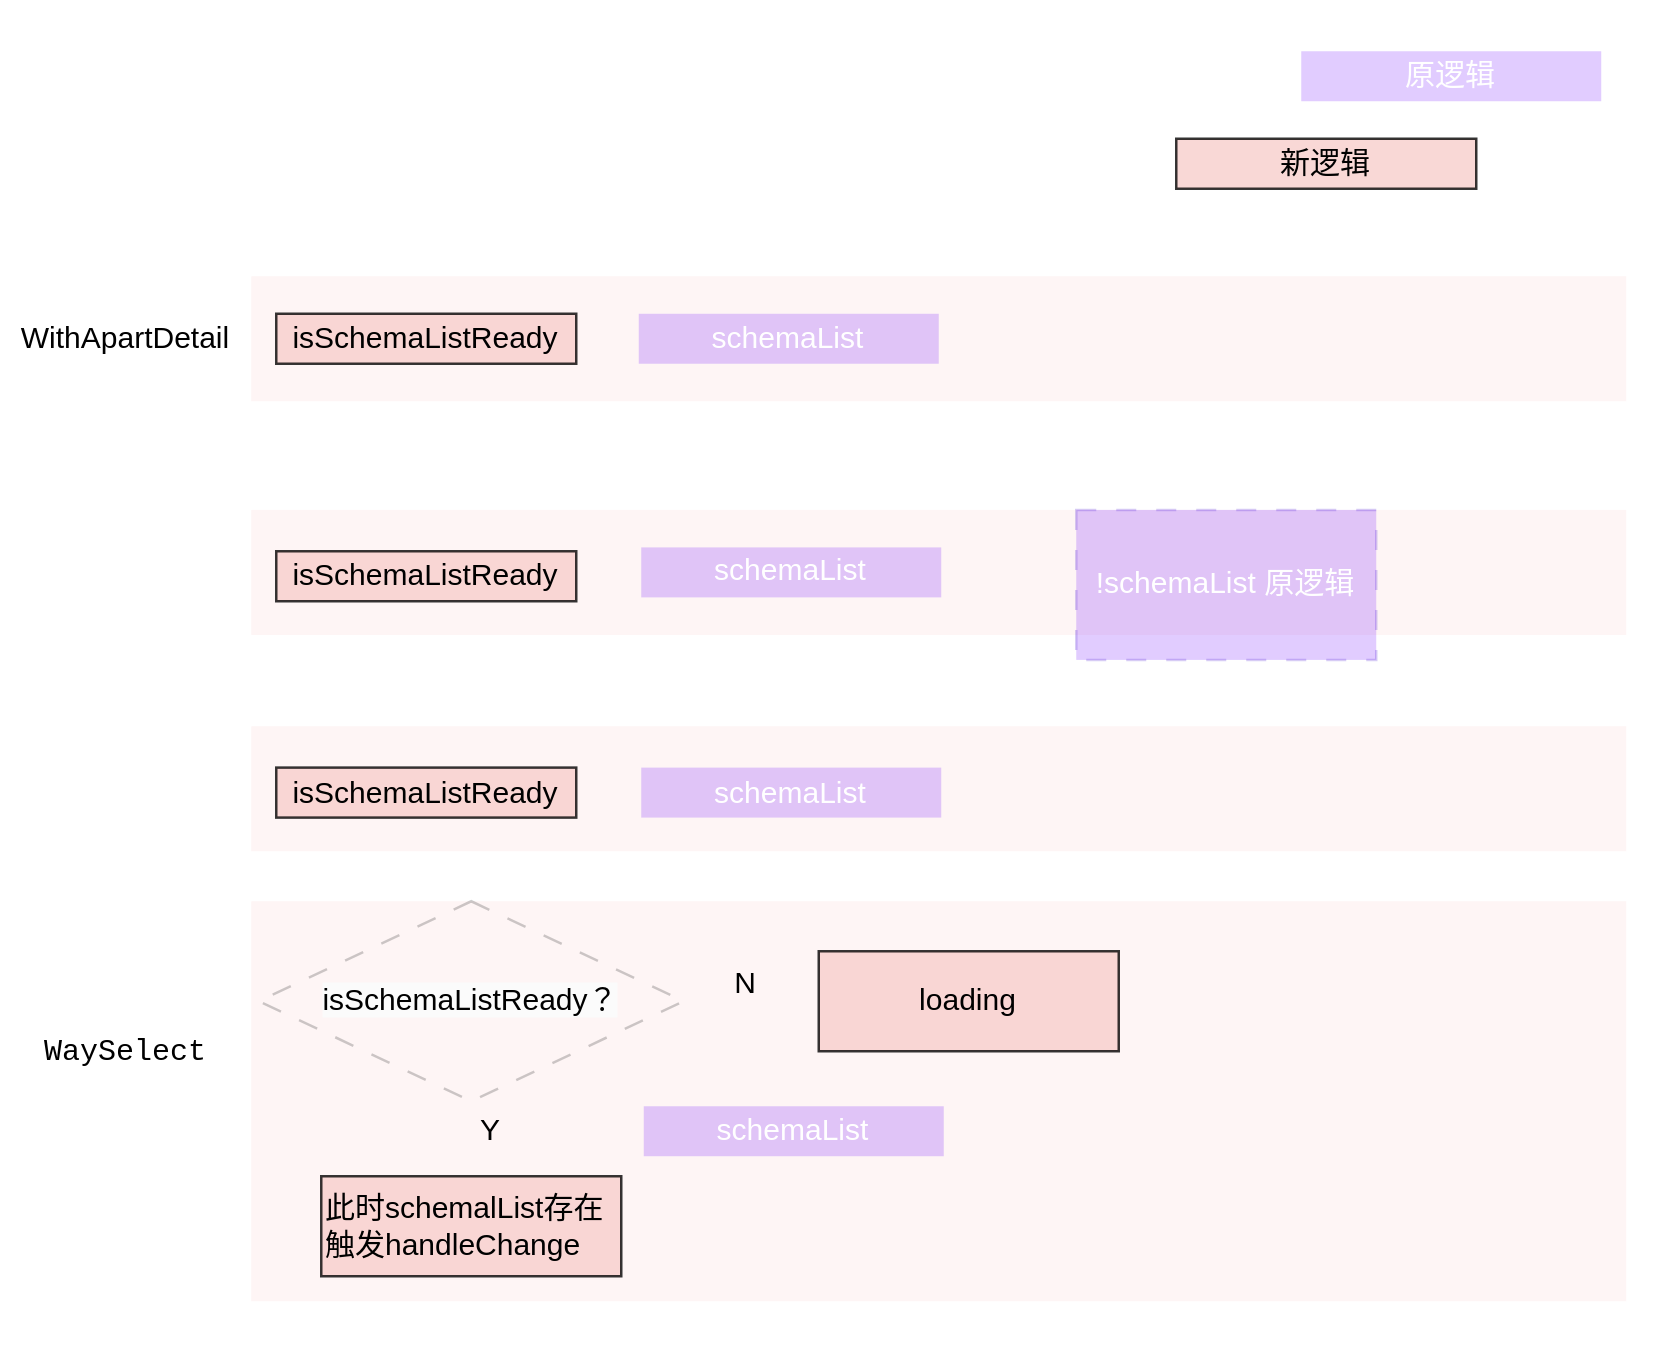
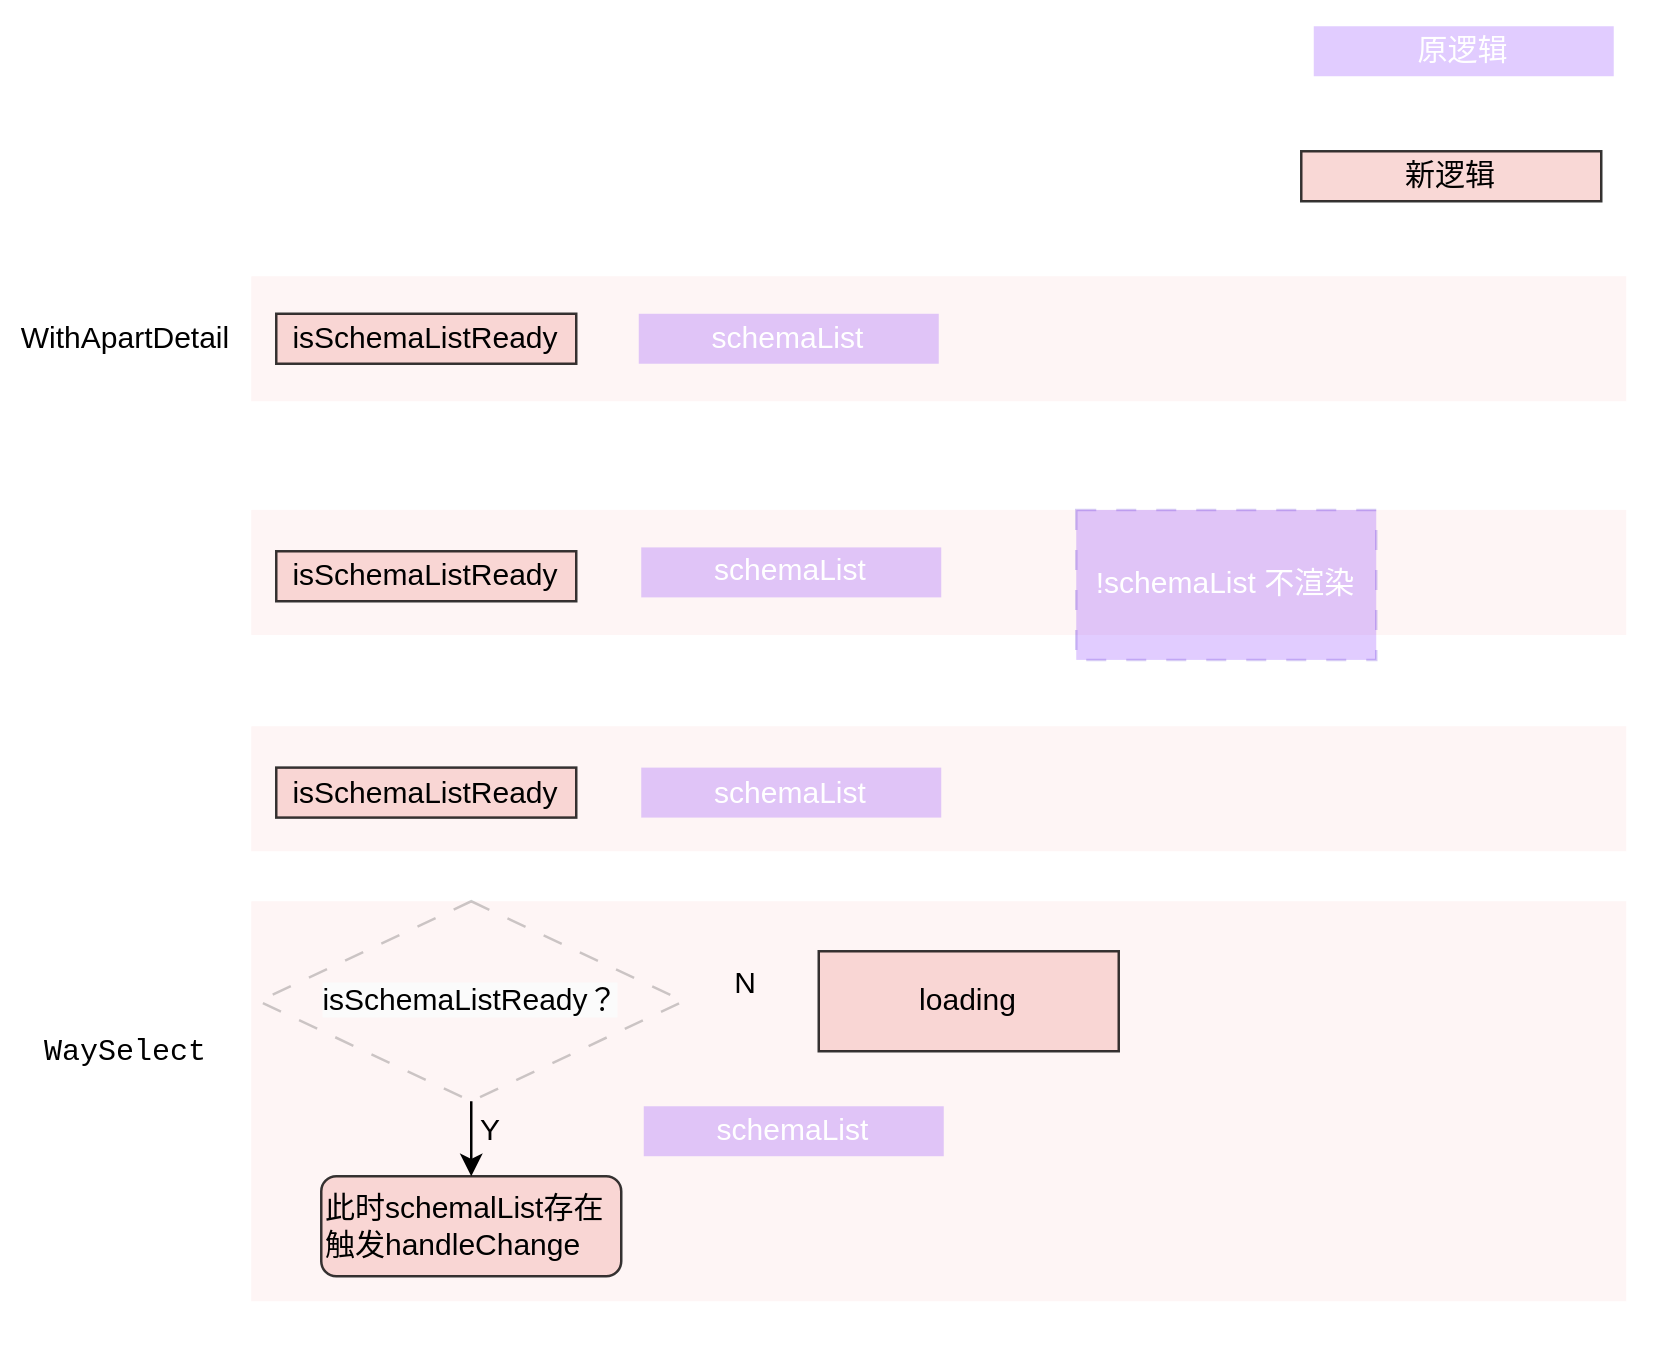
node "原逻辑": moved (1451, 76) -> (1464, 51)
node "新逻辑": moved (1326, 164) -> (1451, 176)
node "!schemaList 原逻辑": label "!schemaList 原逻辑" -> "!schemaList 不渲染"
edge "isSchemaListReady？" -> "此时schemalList存在触发handleChange": added
node "此时schemalList存在触发handleChange": shape rectangle -> rounded rectangle
